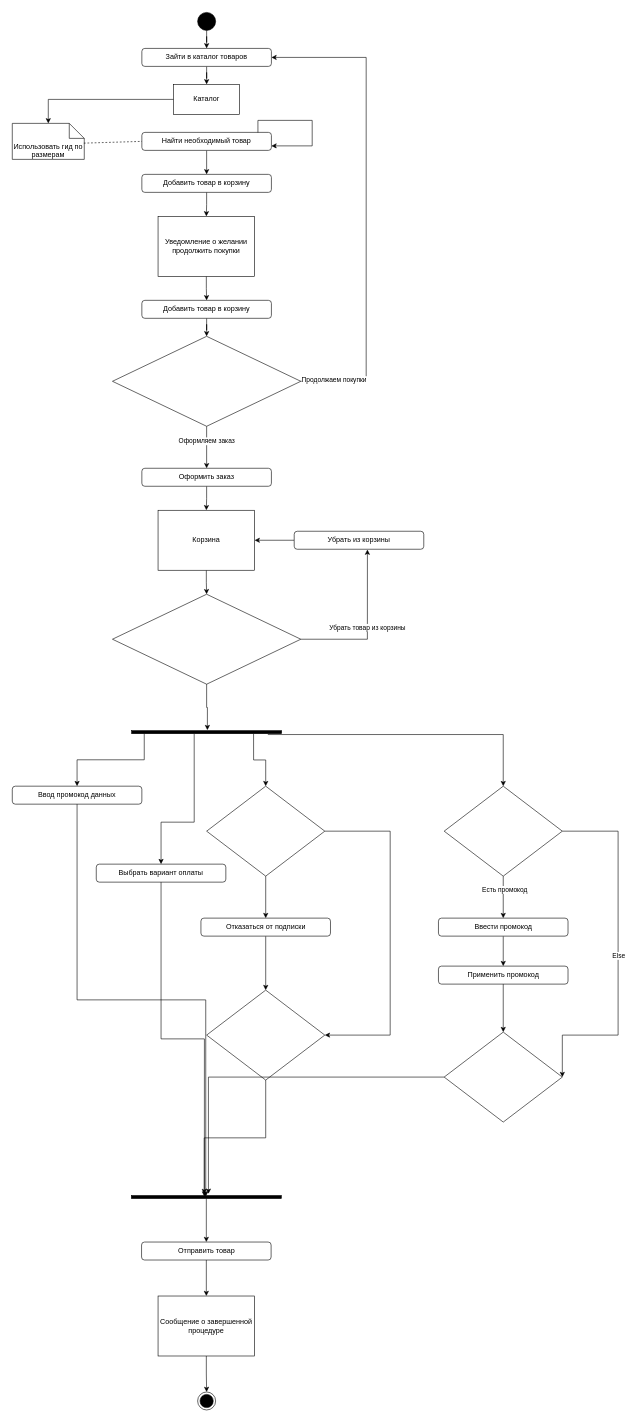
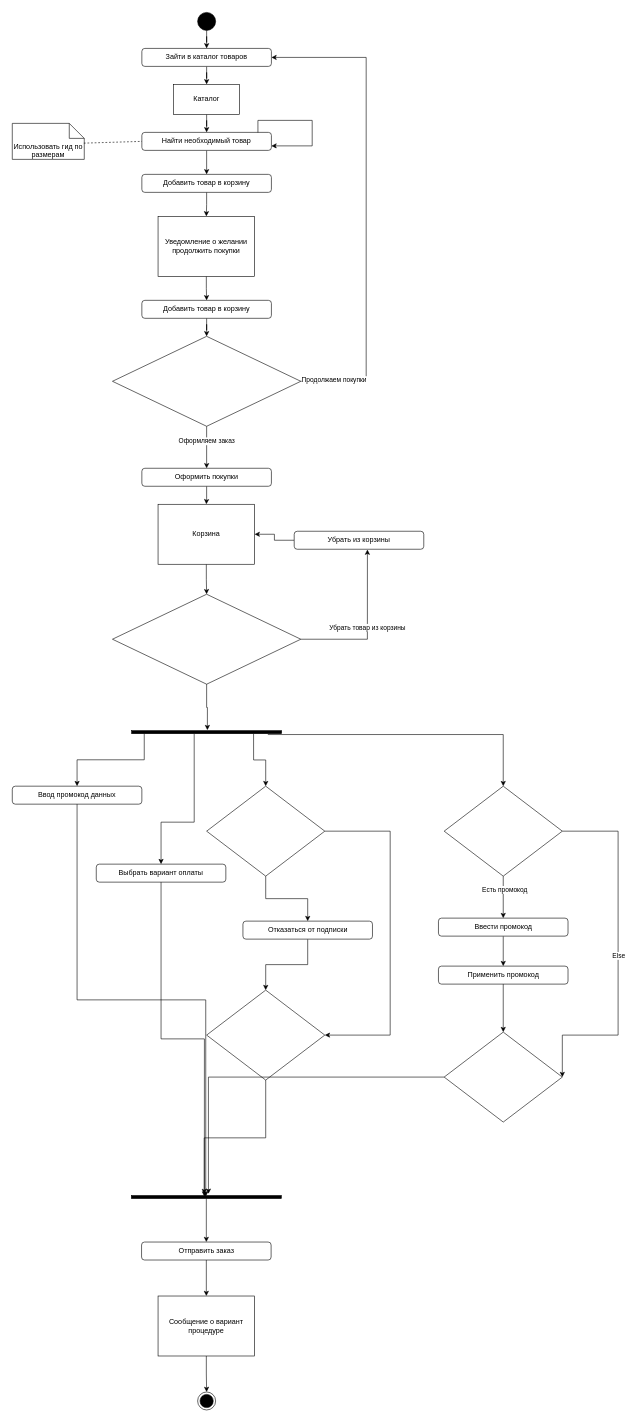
edge "Каталог" -> "Использовать гид по размерам": now "Каталог" -> "Найти необходимый товар"
node "Оформить заказ": label "Оформить заказ" -> "Оформить покупки"
node "Корзина": moved (206, 540) -> (206, 534)
node "Отказаться от подписки": moved (266, 927) -> (308, 930)
node "Отправить товар": label "Отправить товар" -> "Отправить заказ"
node "Сообщение о завершенной процедуре": label "Сообщение о завершенной процедуре" -> "Сообщение о вариант процедуре"
